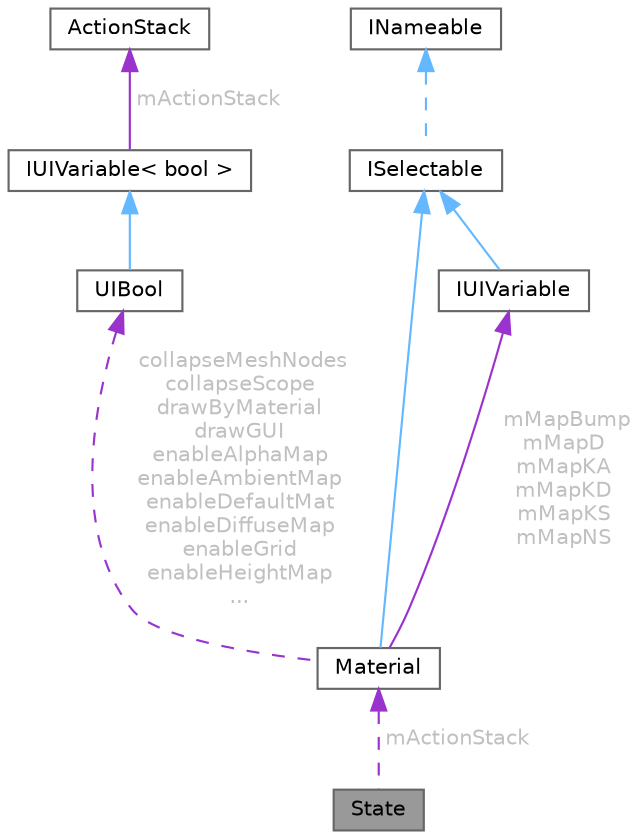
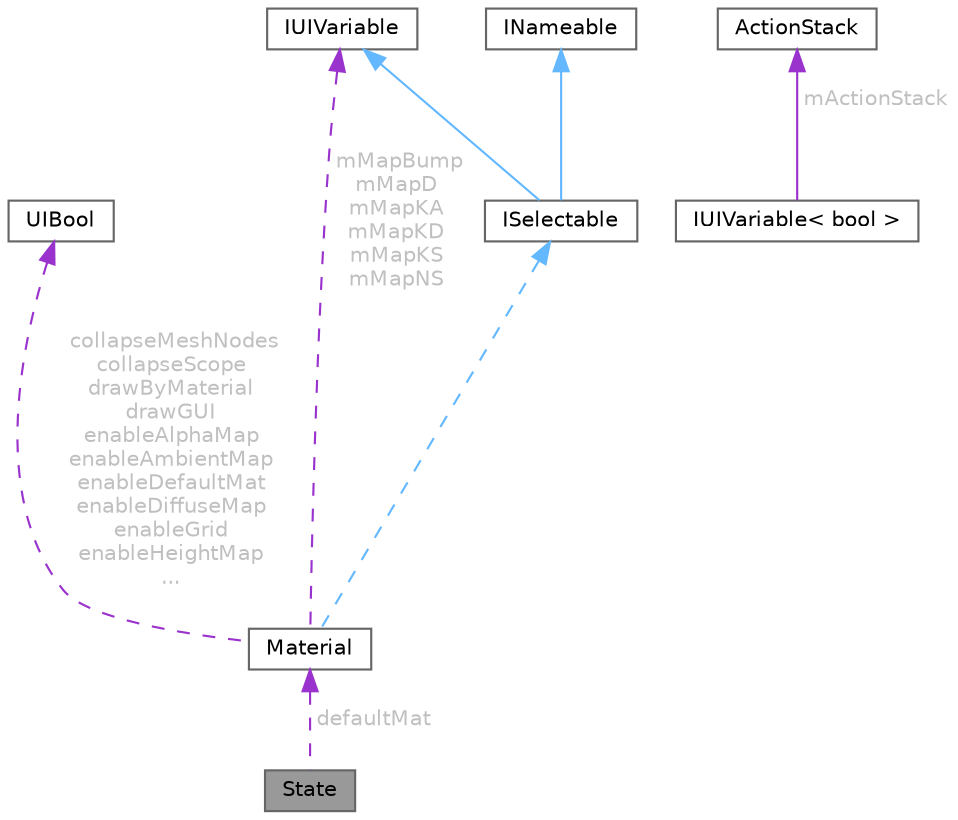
edge "ISelectable" -> "INameable": style dashed -> solid
edge "IUIVariable" -> "ISelectable": reversed
edge "UIBool" -> "IUIVariable< bool >": removed
edge "Material" -> "ISelectable": style solid -> dashed
edge "Material" -> "IUIVariable": style solid -> dashed
edge "State" -> "Material": label " mActionStack" -> " defaultMat"
